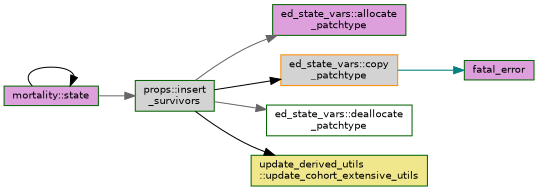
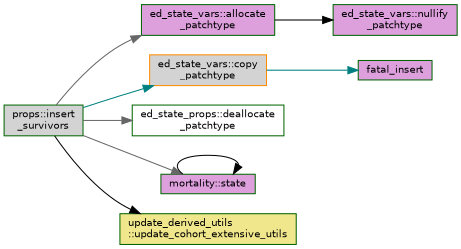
node "ed_state_vars::nullify _patchtype": added
node "fatal_error": label "fatal_error" -> "fatal_insert"
edge "props::insert _survivors" -> "ed_state_vars::copy _patchtype": color black -> teal
edge "mortality::state" -> "props::insert _survivors": reversed
node "ed_state_vars::deallocate _patchtype": label "ed_state_vars::deallocate _patchtype" -> "ed_state_props::deallocate _patchtype"
